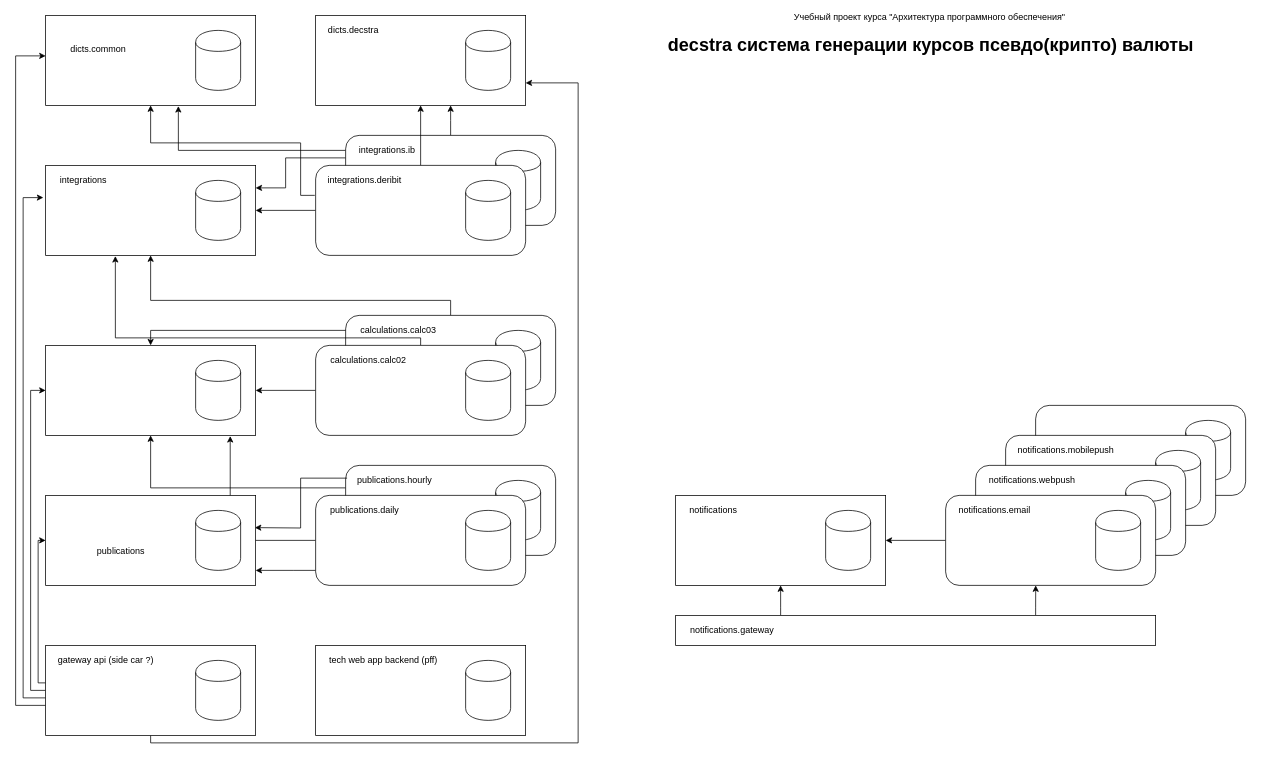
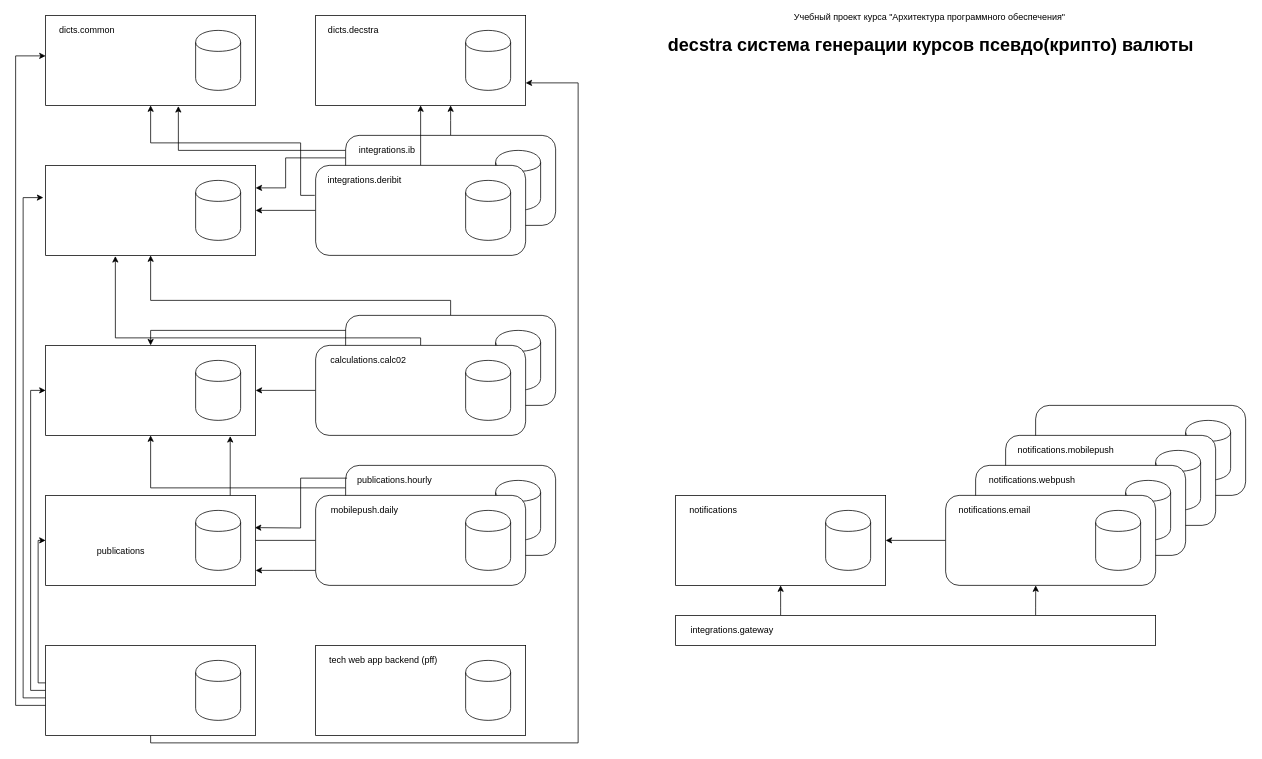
node "dicts.common": moved (98, 49) -> (87, 30)
node "integrations": removed
node "calculations.calc03": removed
node "publications.daily": label "publications.daily" -> "mobilepush.daily"
node "notifications.gateway": label "notifications.gateway" -> "integrations.gateway"
node "gateway api (side car ?)": removed
